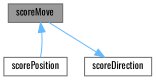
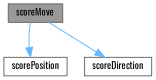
edge "scorePosition" -> "scoreMove": reversed
